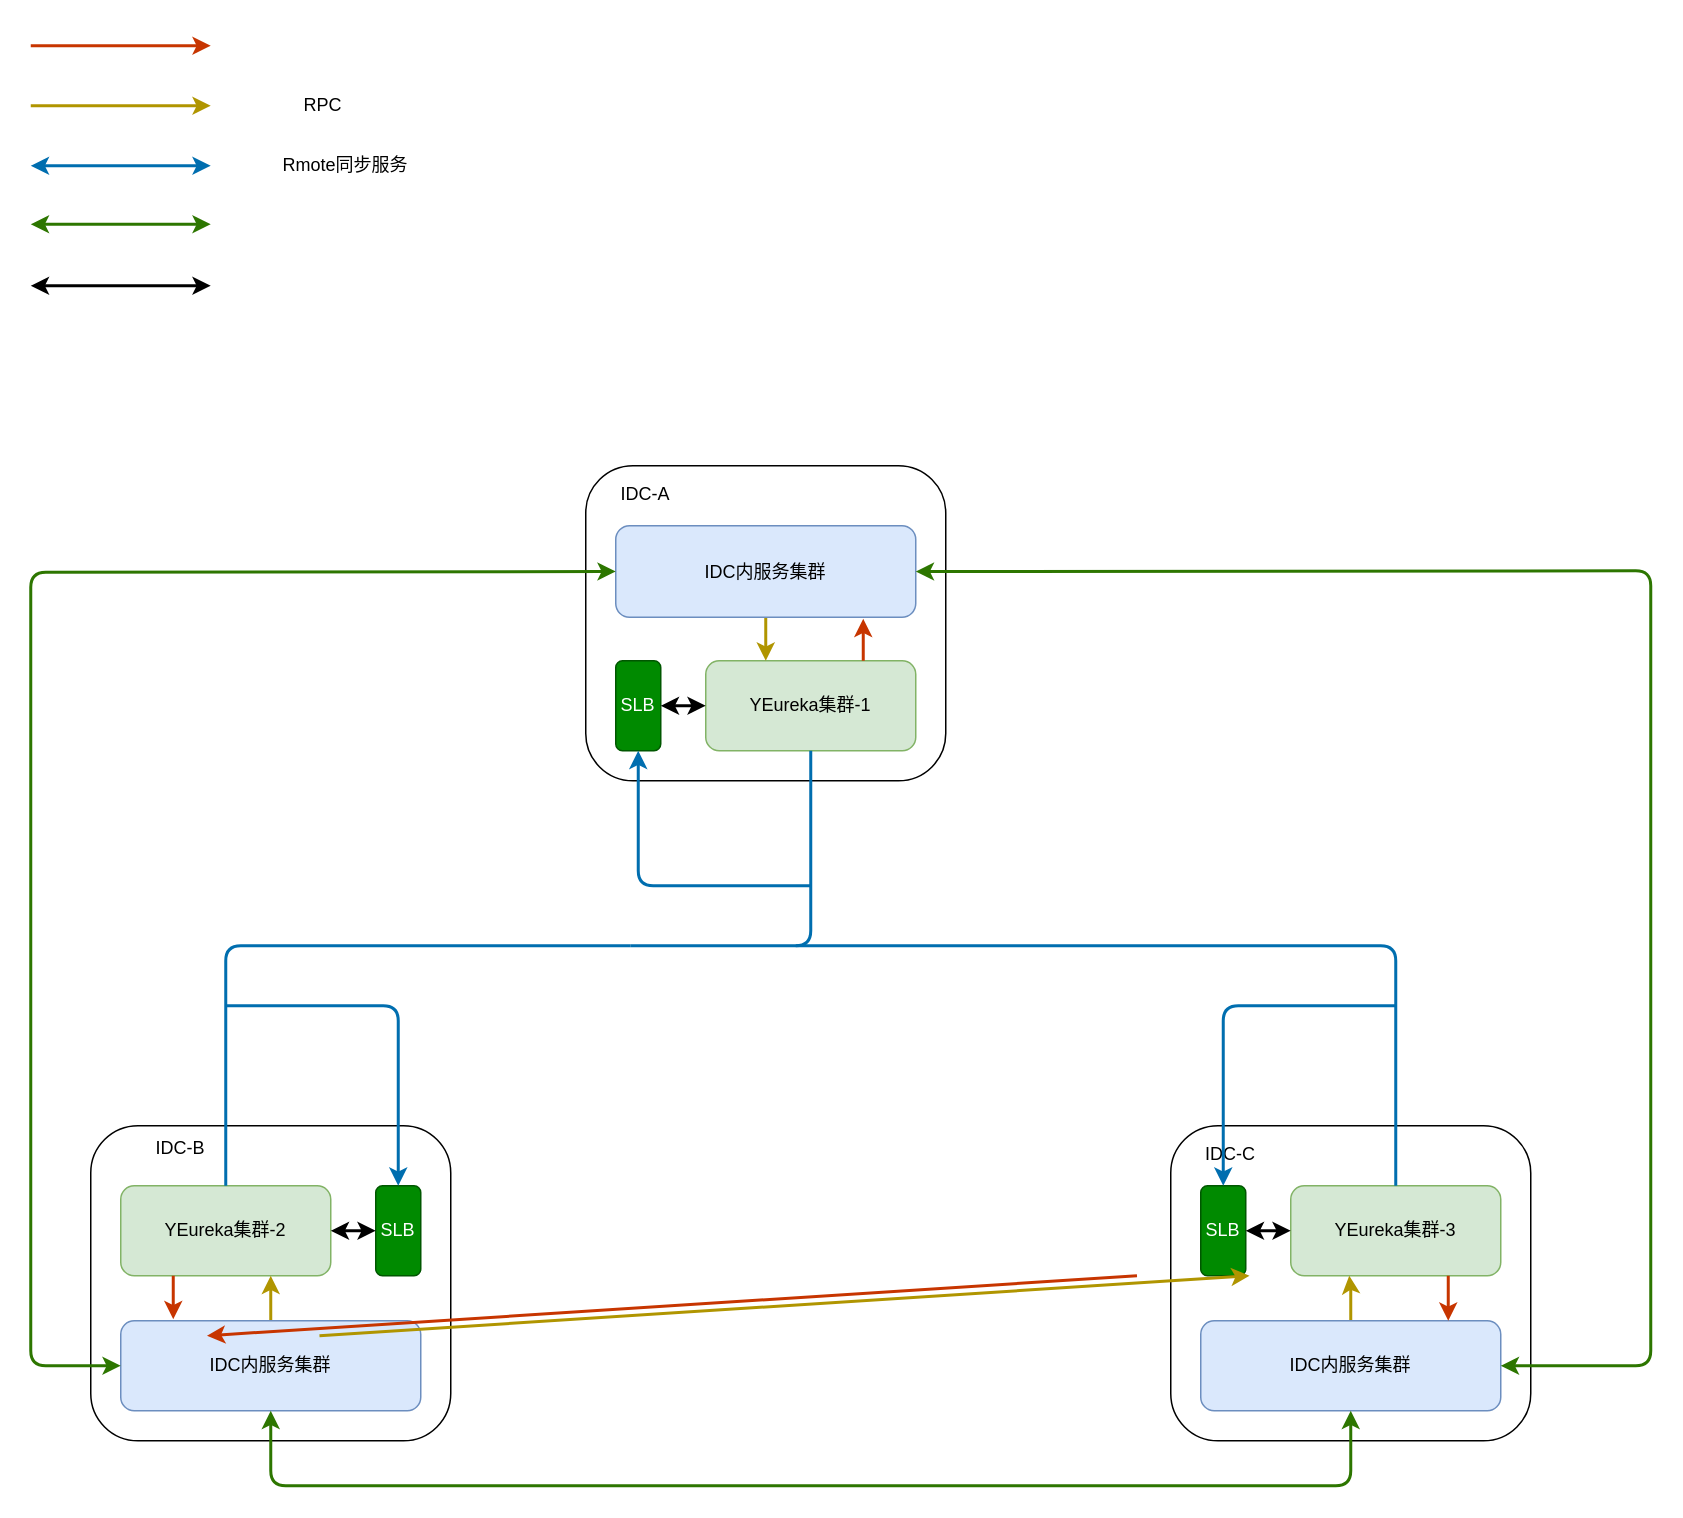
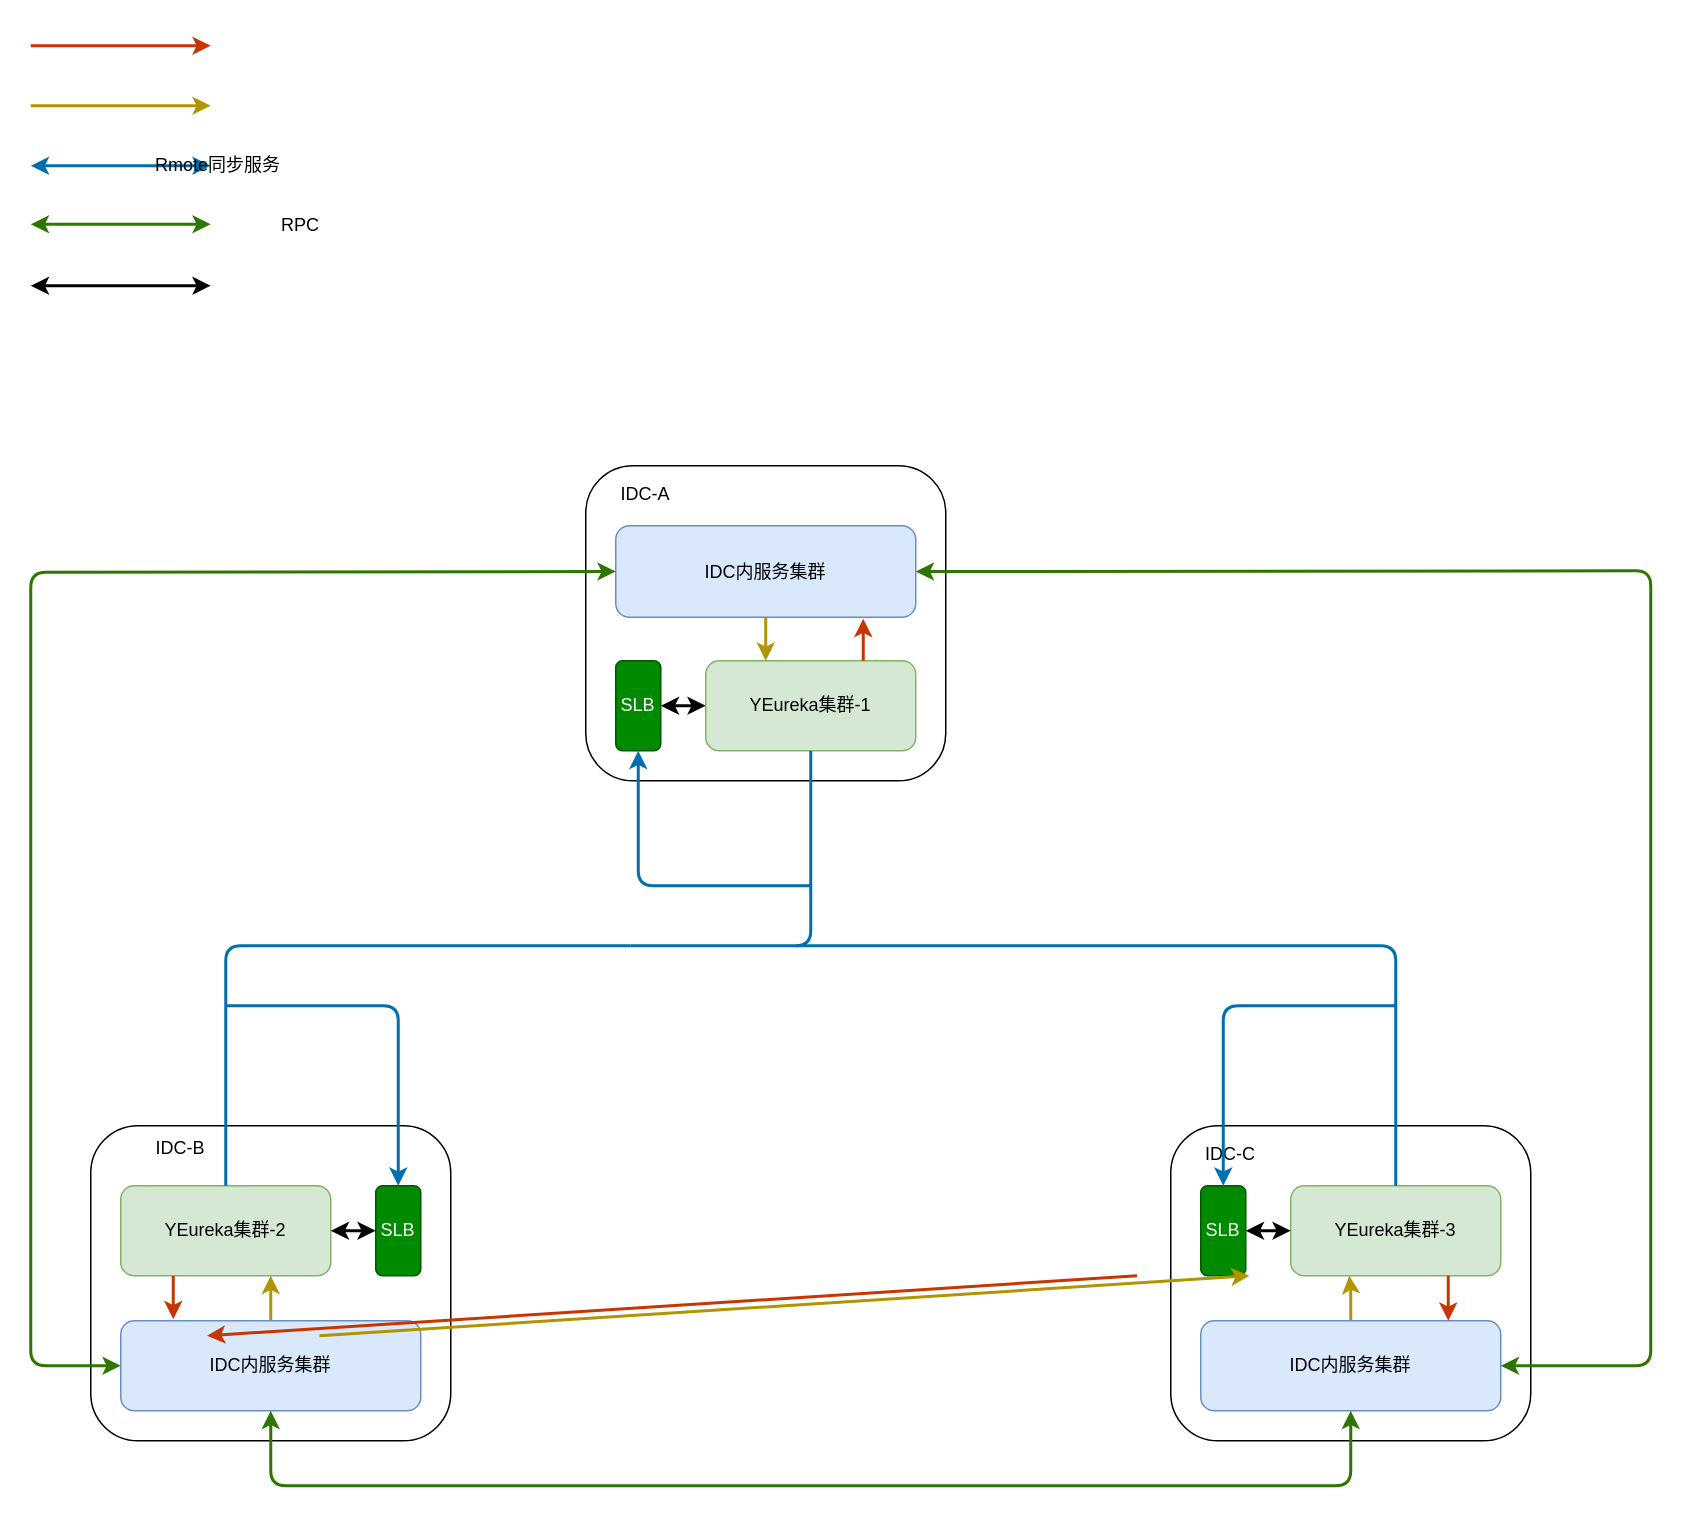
node "RPC": moved (323, 106) -> (301, 226)
node "Rmote同步服务": moved (346, 166) -> (218, 166)
